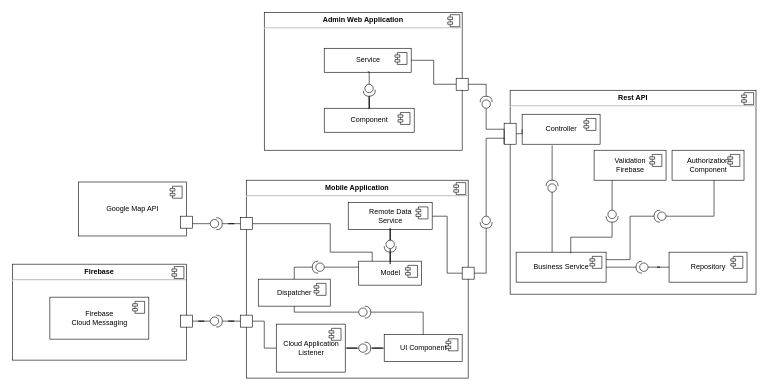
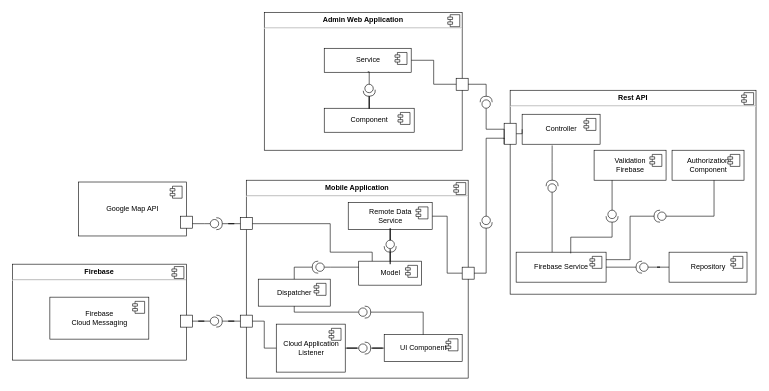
node "Business Service": label "Business Service" -> "Firebase Service"
